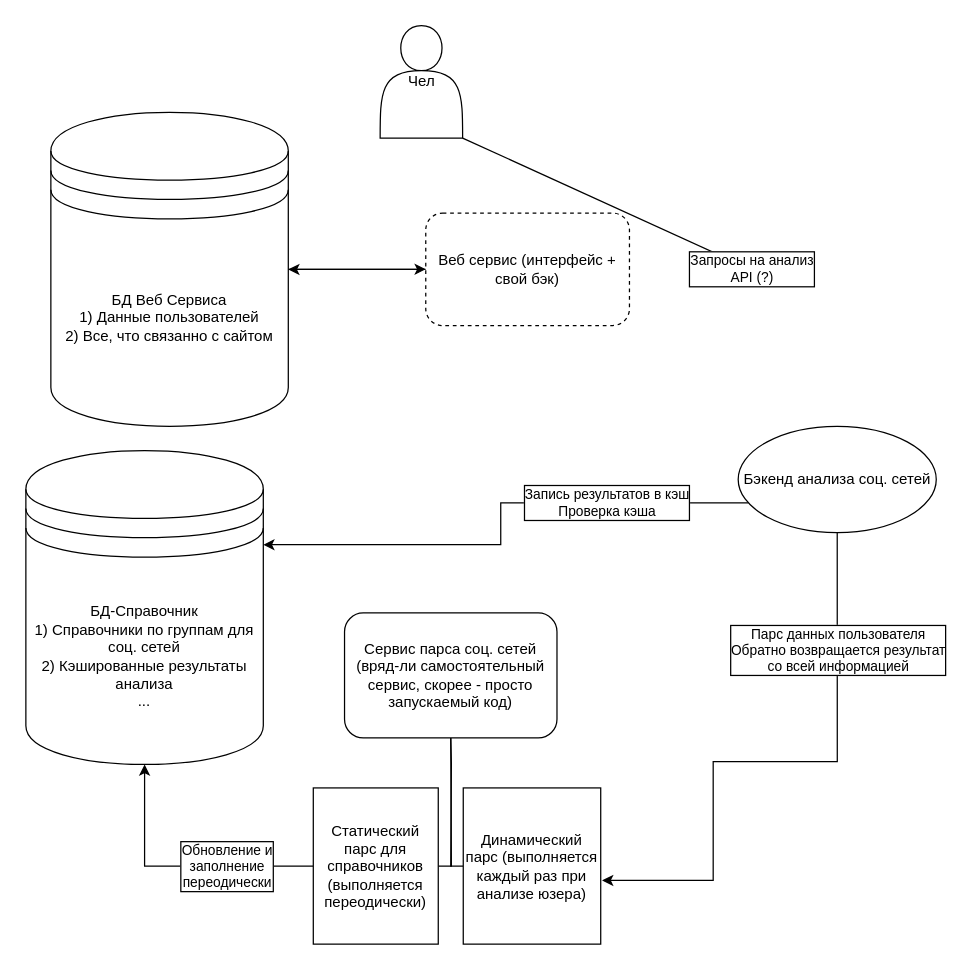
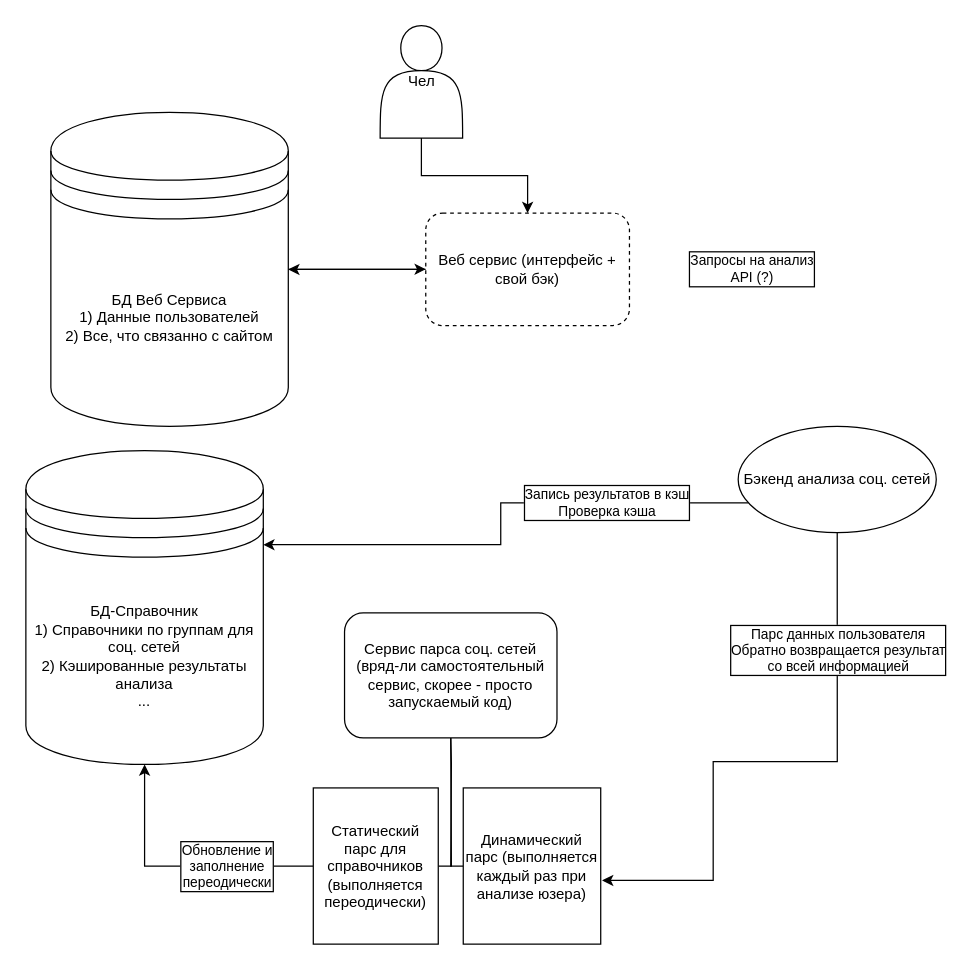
edge "Чел" -> "Запросы на анализ API (?)": now "Чел" -> "Веб сервис (интерфейс + свой бэк)"
